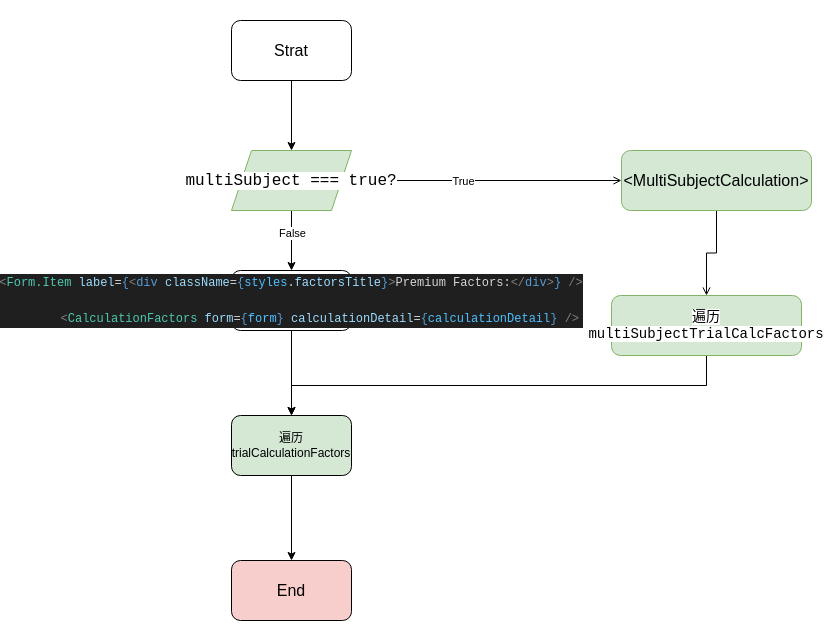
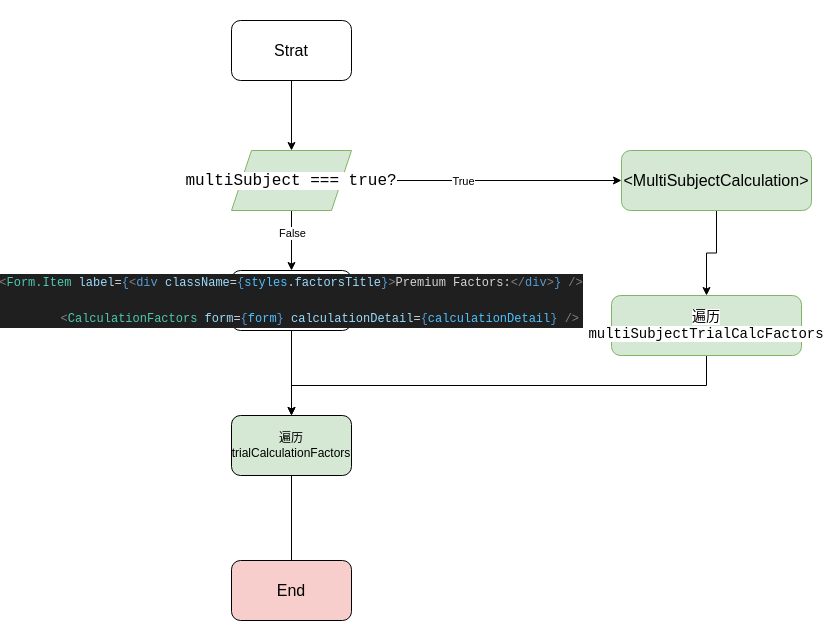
edge "multiSubject === true?" -> "<MultiSubjectCalculation>": arrowhead open -> classic
edge "<MultiSubjectCalculation>" -> "遍历 multiSubjectTrialCalcFactors": arrowhead open -> classic
edge "遍历trialCalculationFactors" -> "End": arrowhead classic -> none
